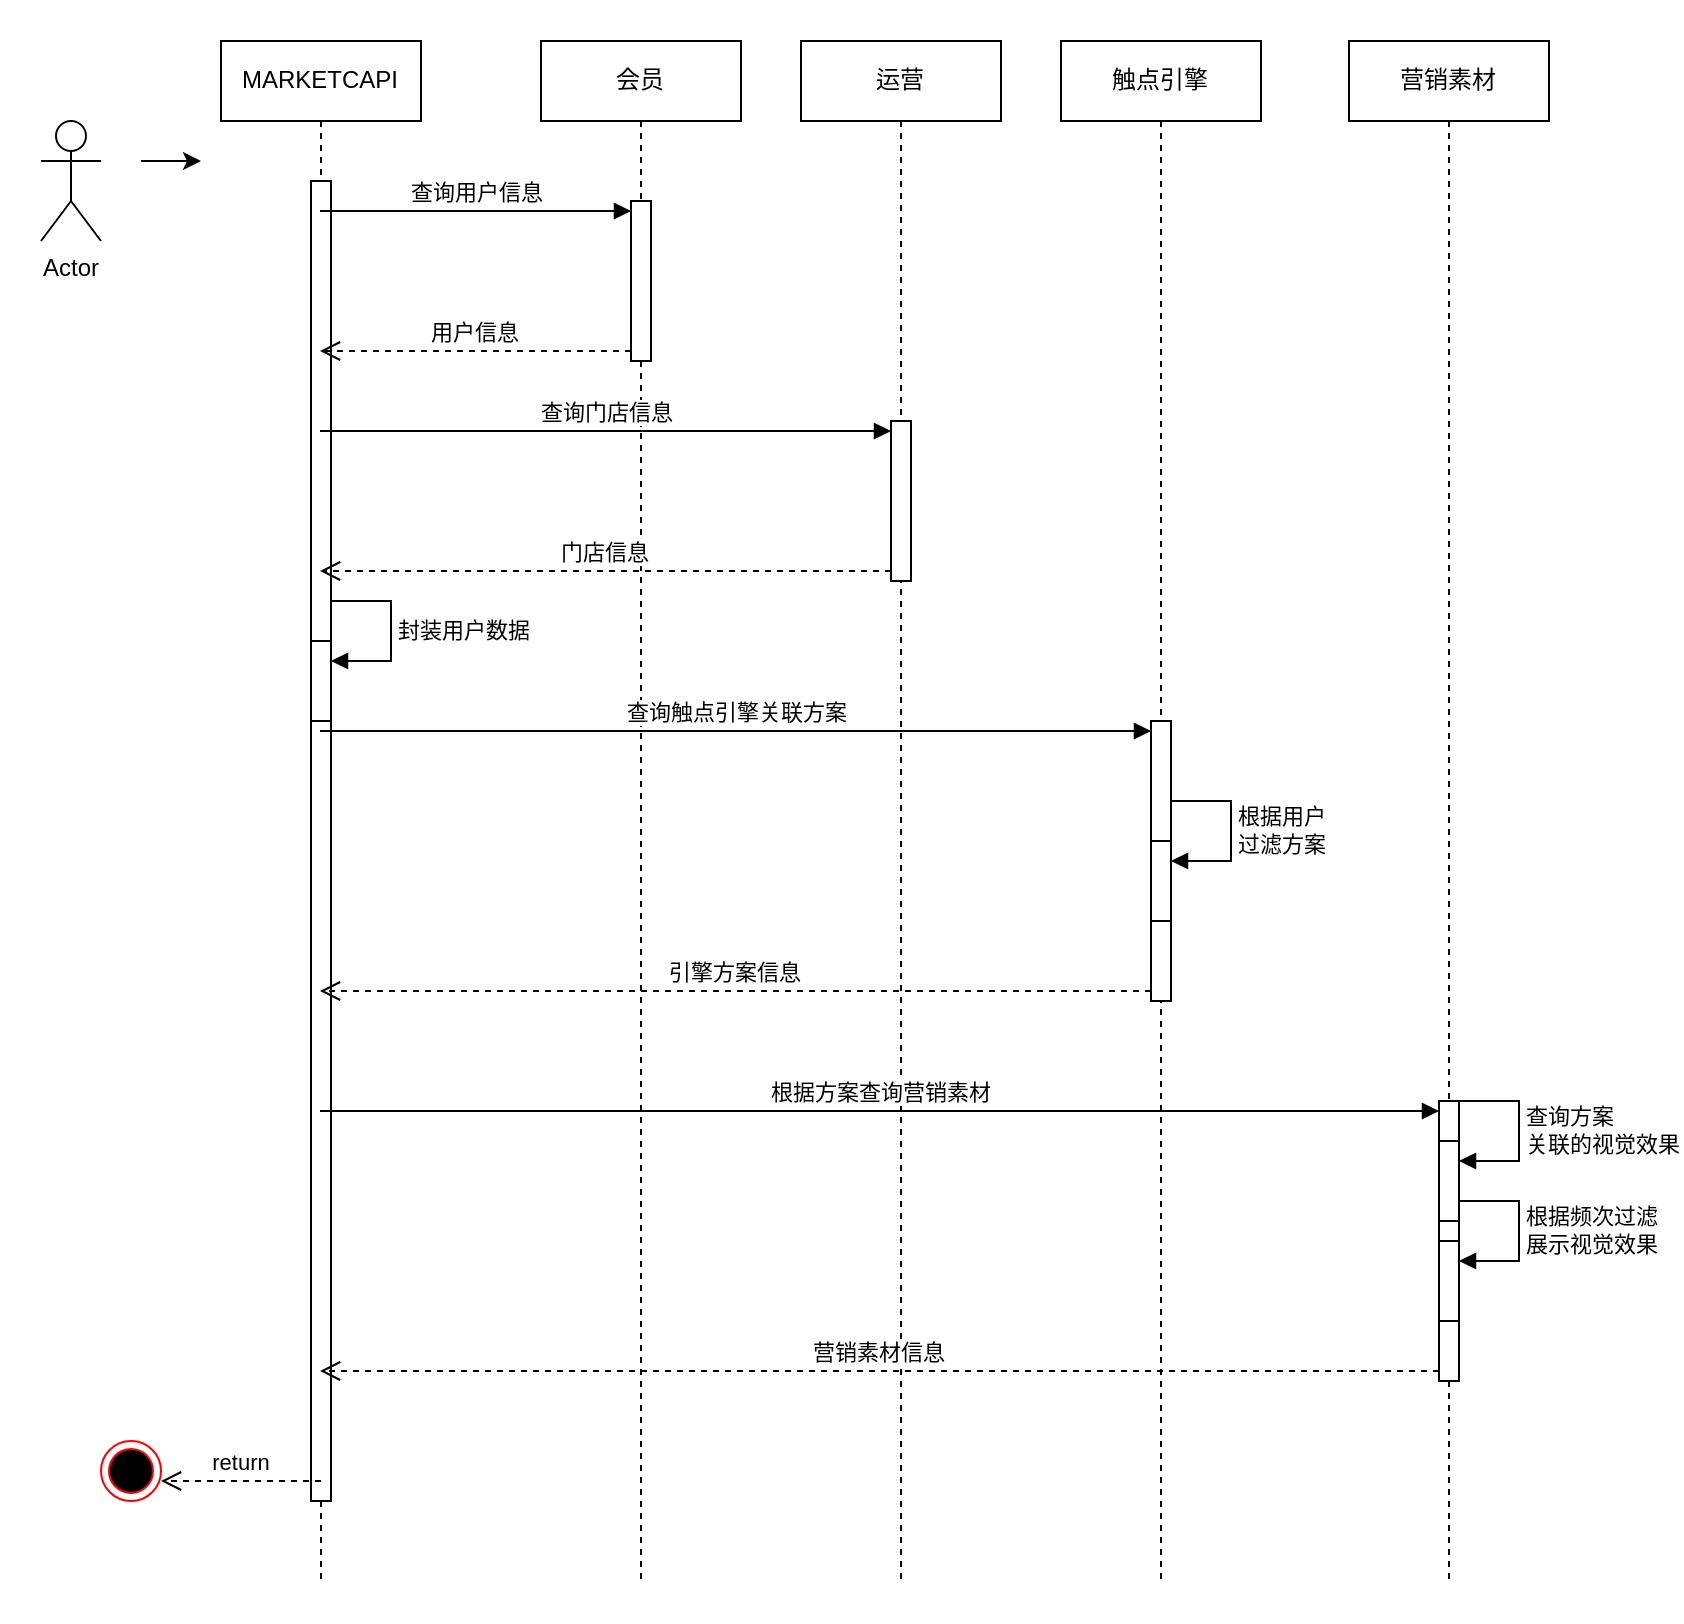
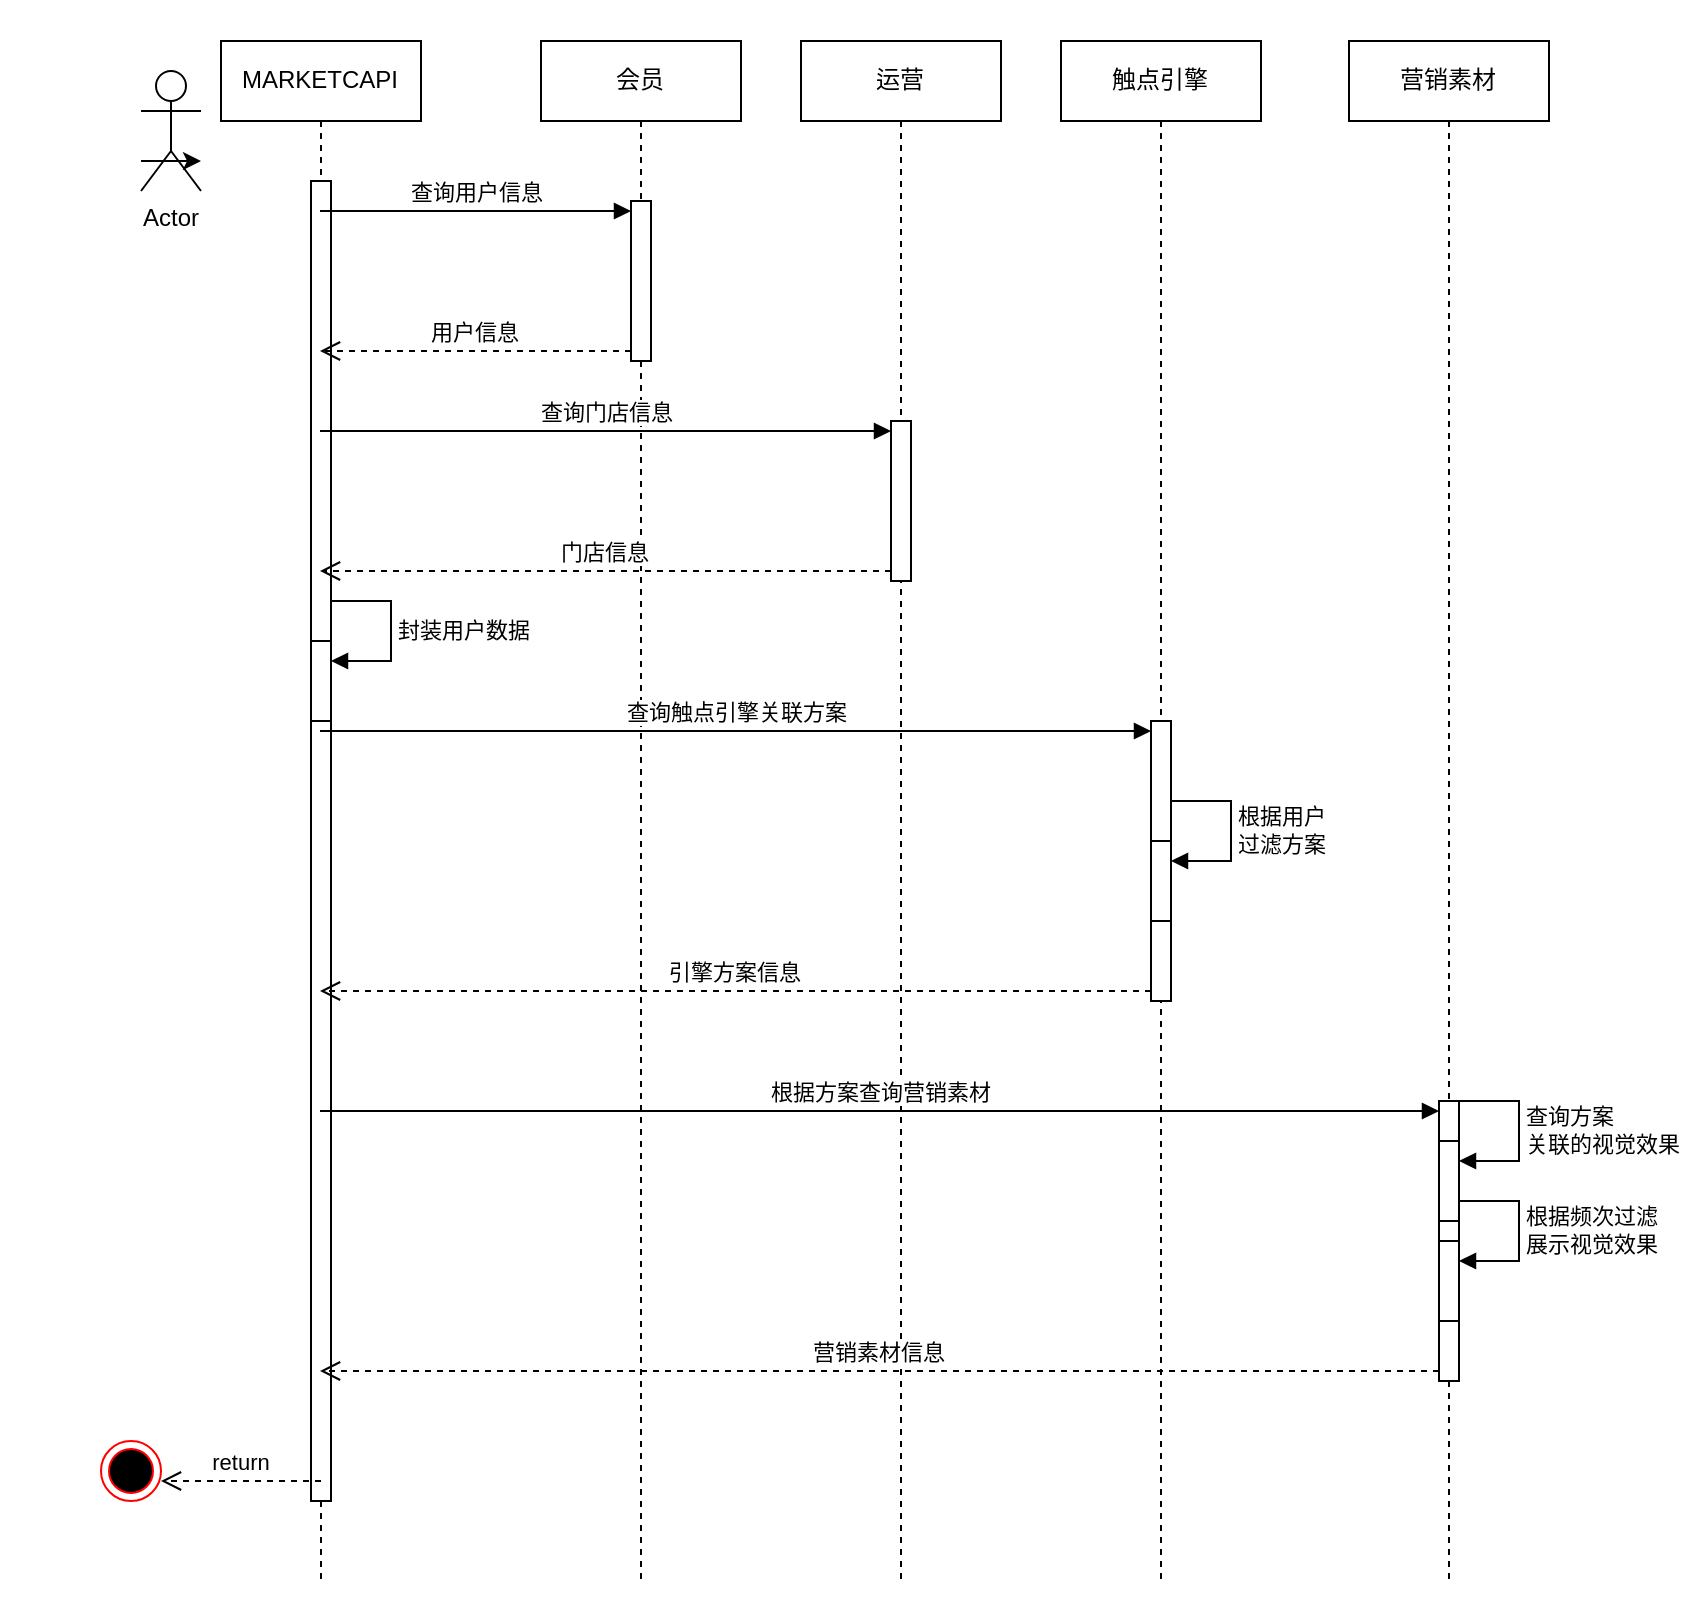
node "Actor": moved (71, 181) -> (171, 131)
